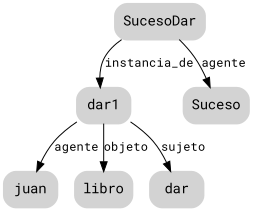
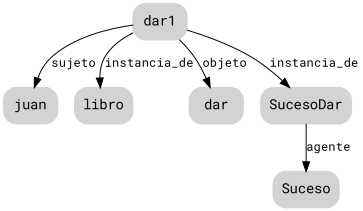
edge "SucesoDar" -> "dar1": reversed
edge "dar1" -> "juan": label "agente" -> "sujeto"
edge "dar1" -> "libro": label "objeto" -> "instancia_de"
edge "dar1" -> "dar": label "sujeto" -> "objeto"
